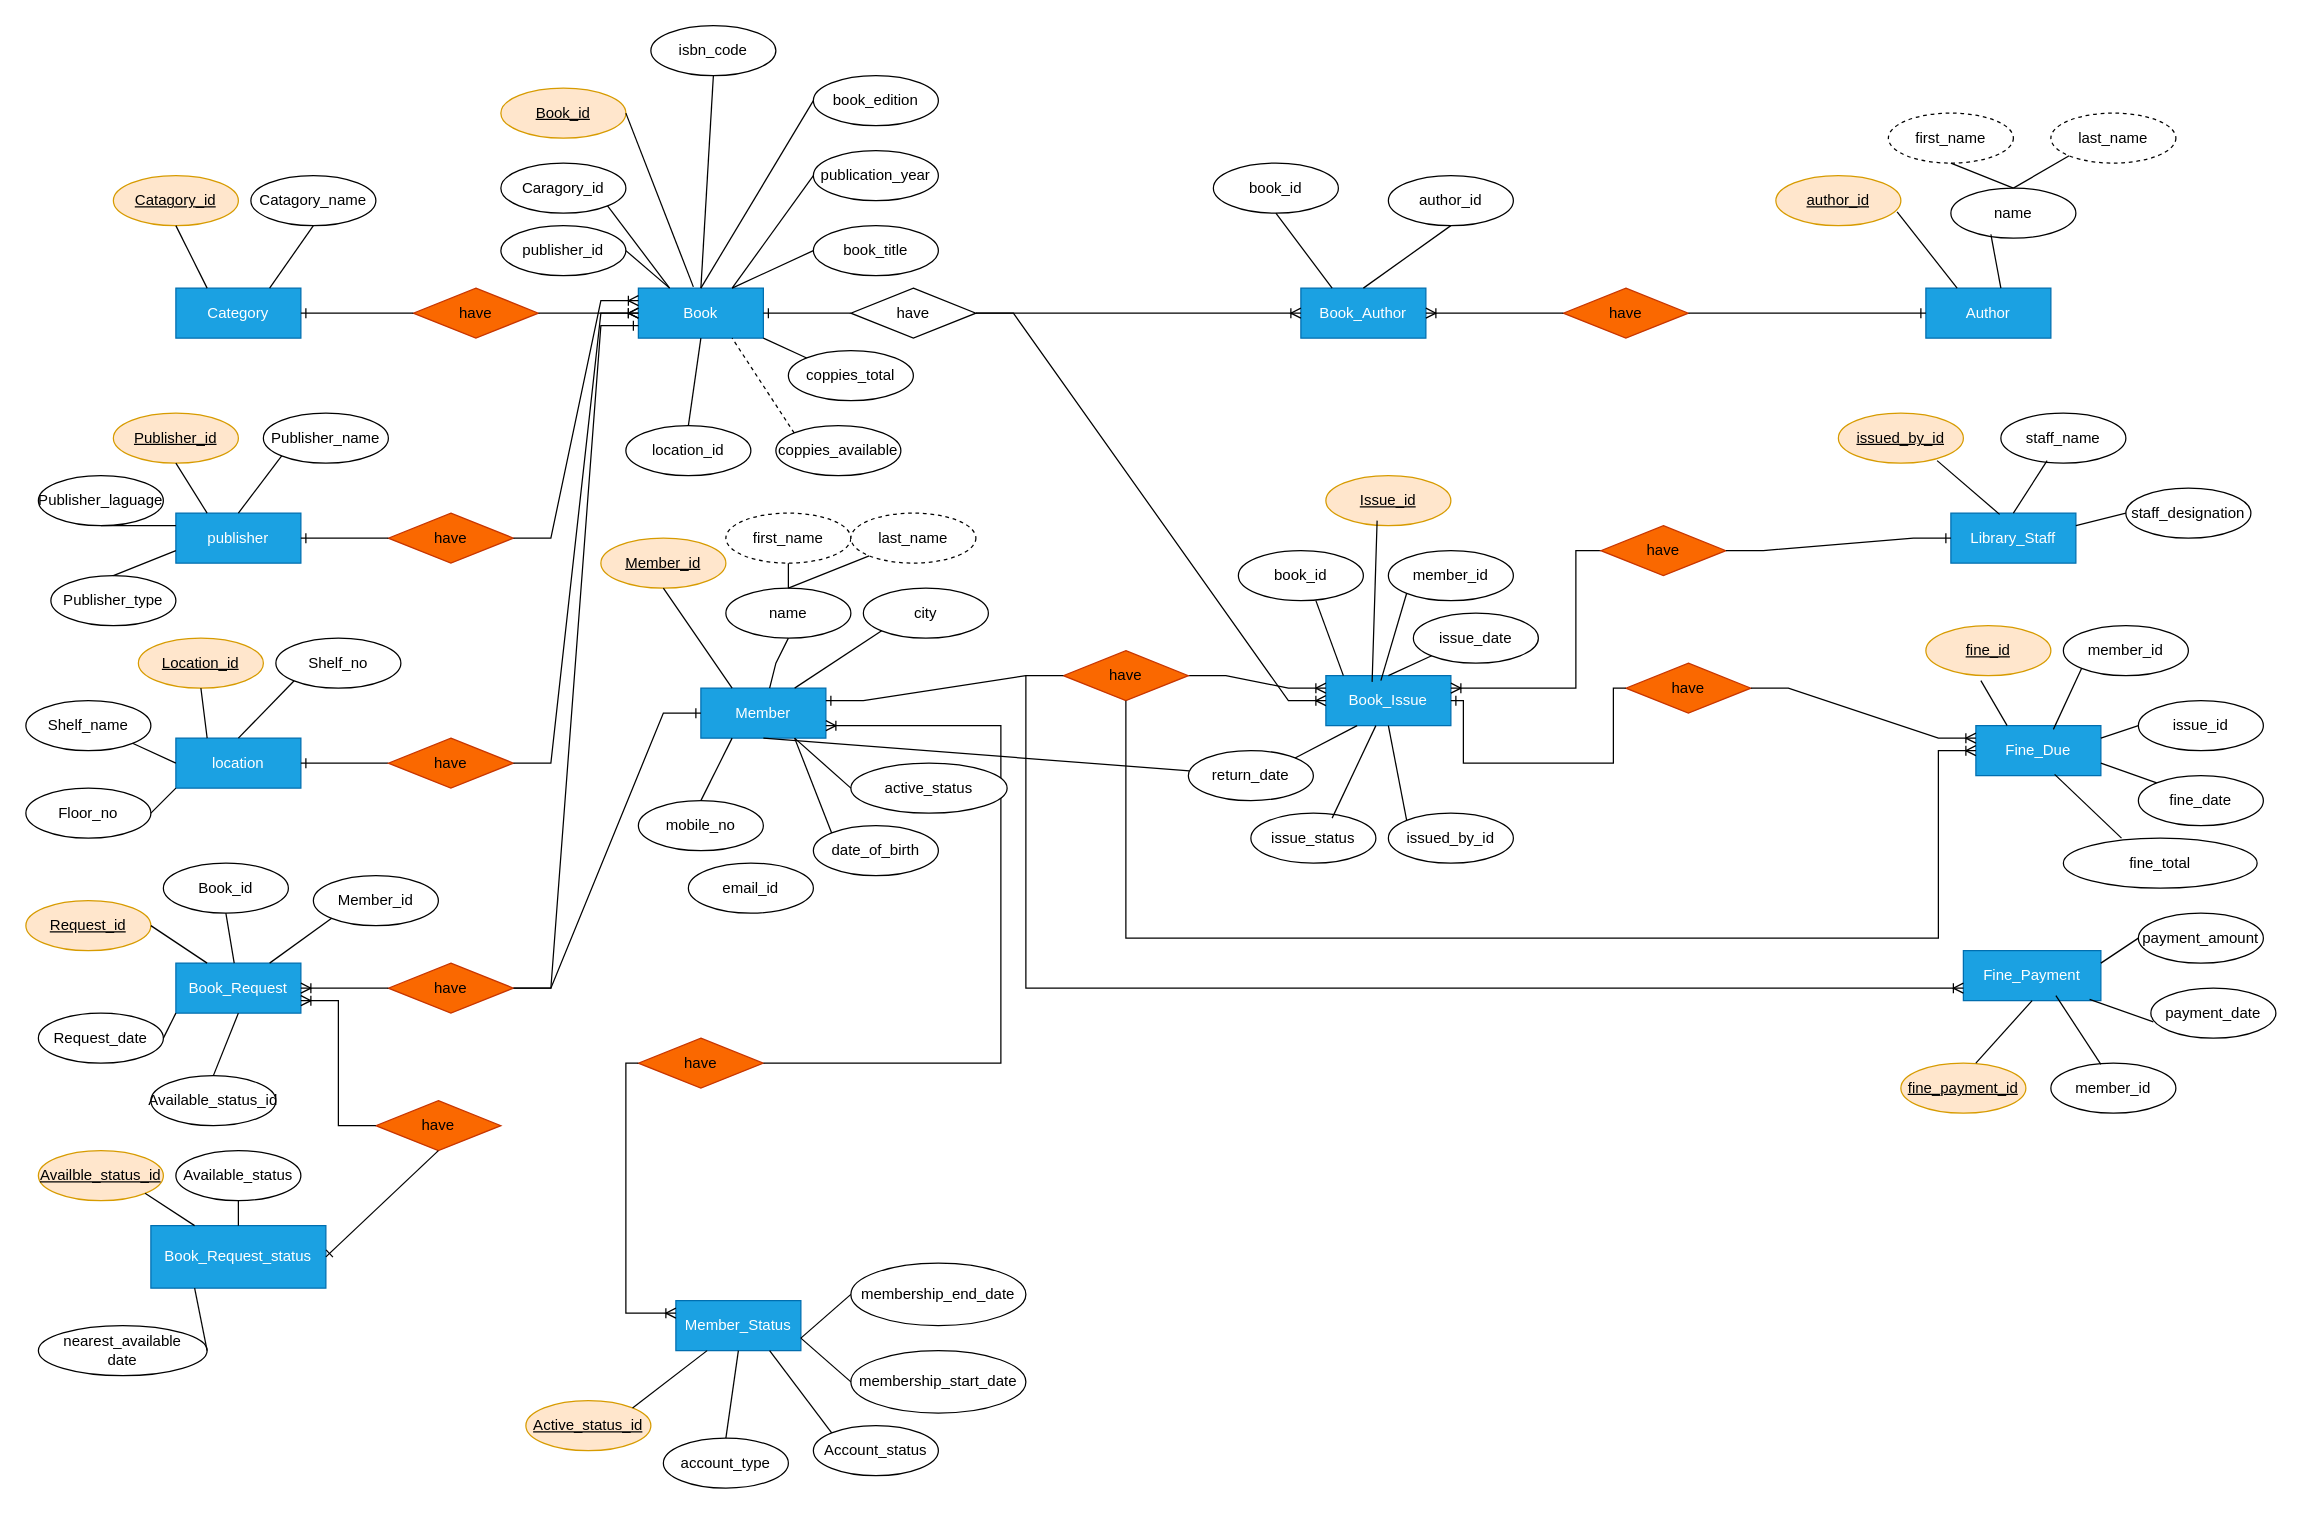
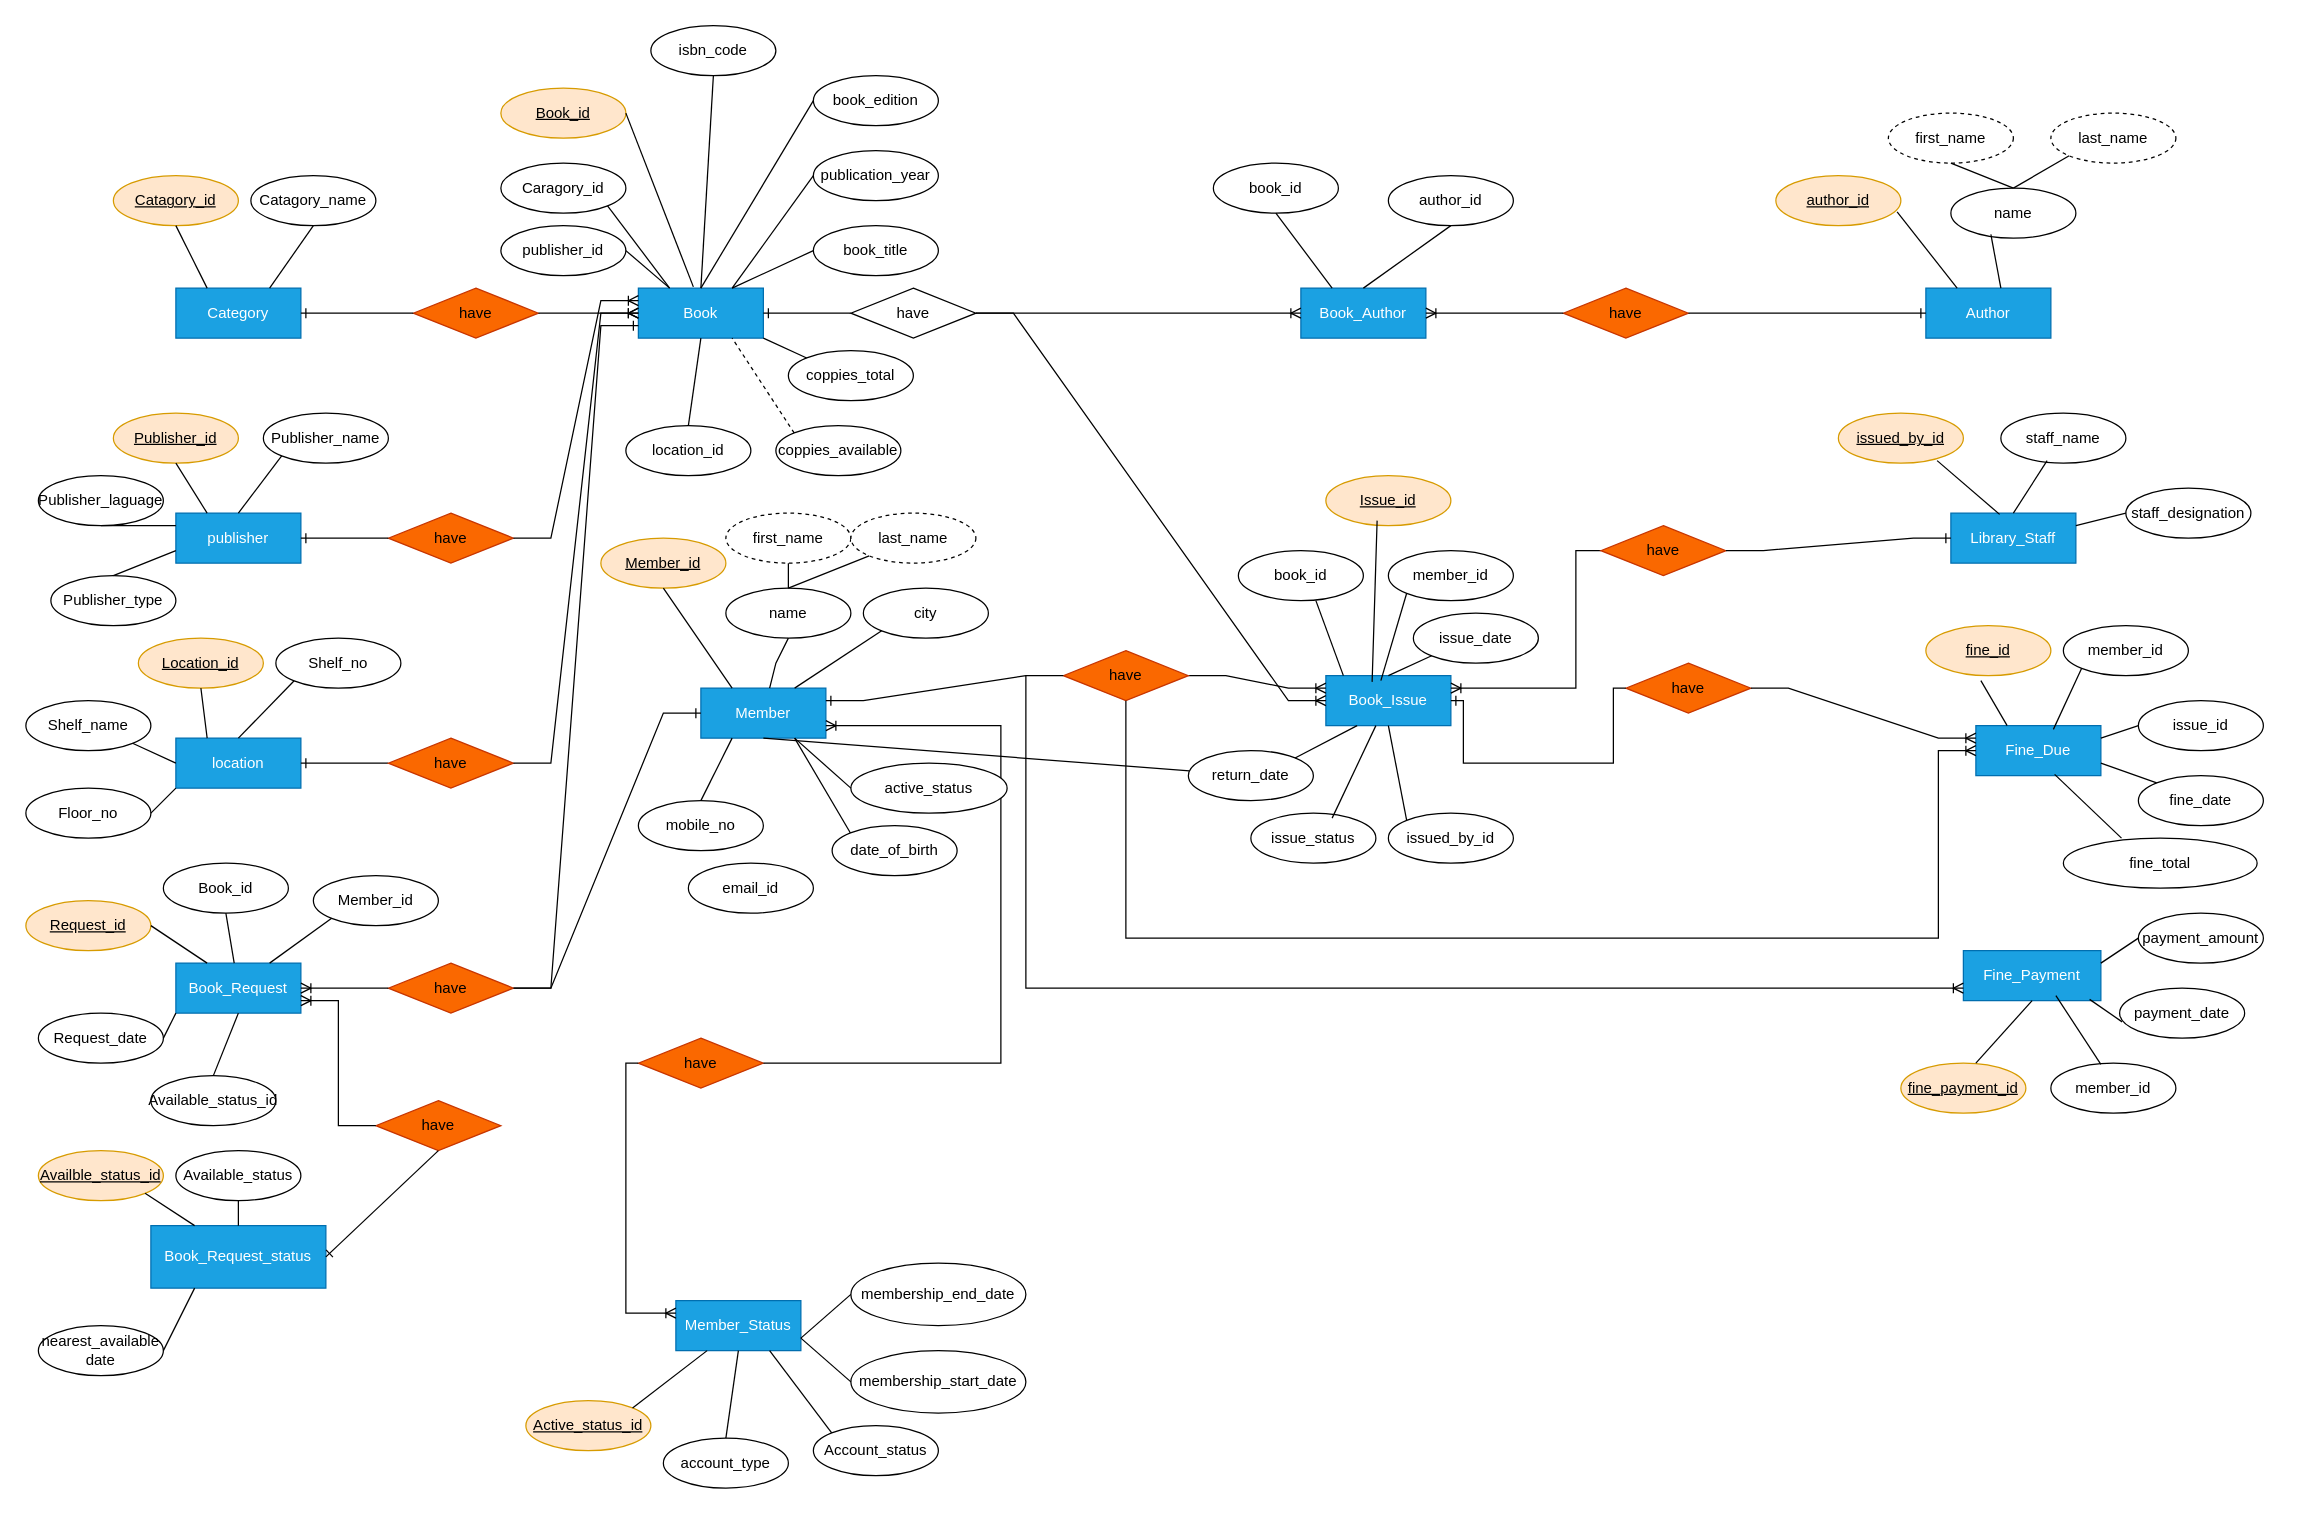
node "date_of_birth": moved (876, 851) -> (894, 851)
node "payment_date": moved (2213, 1013) -> (2182, 1013)
node "nearest_available date": size 169x50 -> 125x50
